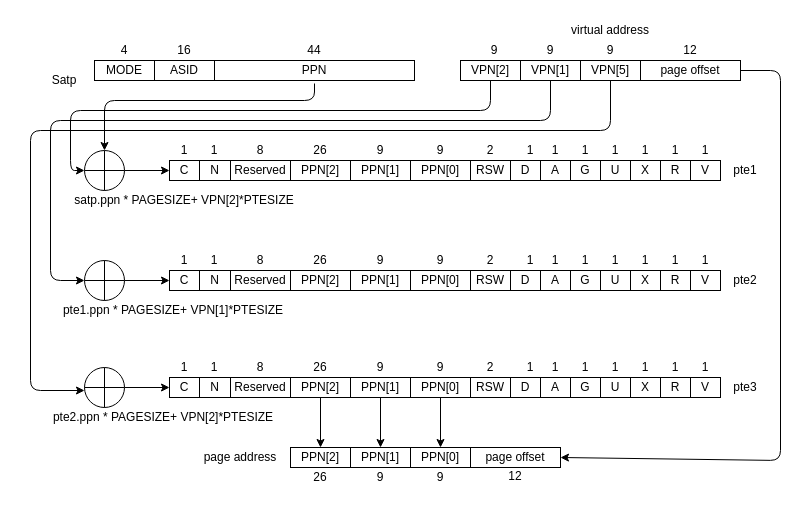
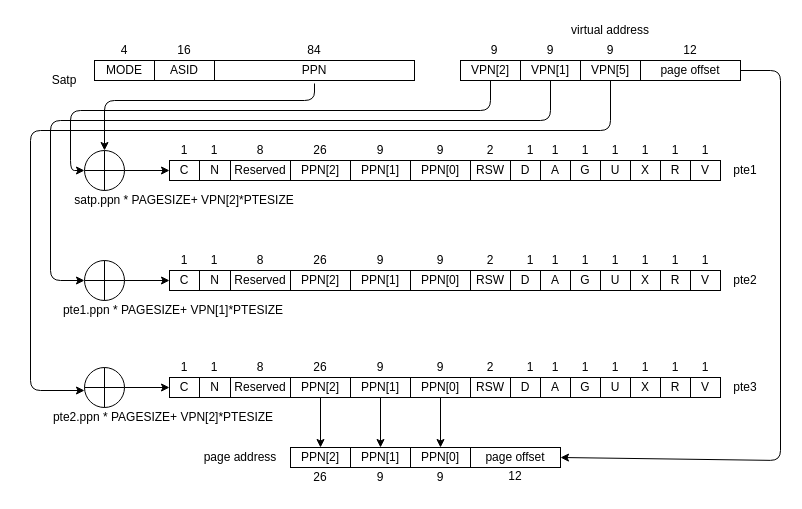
node "44": label "44" -> "84"
